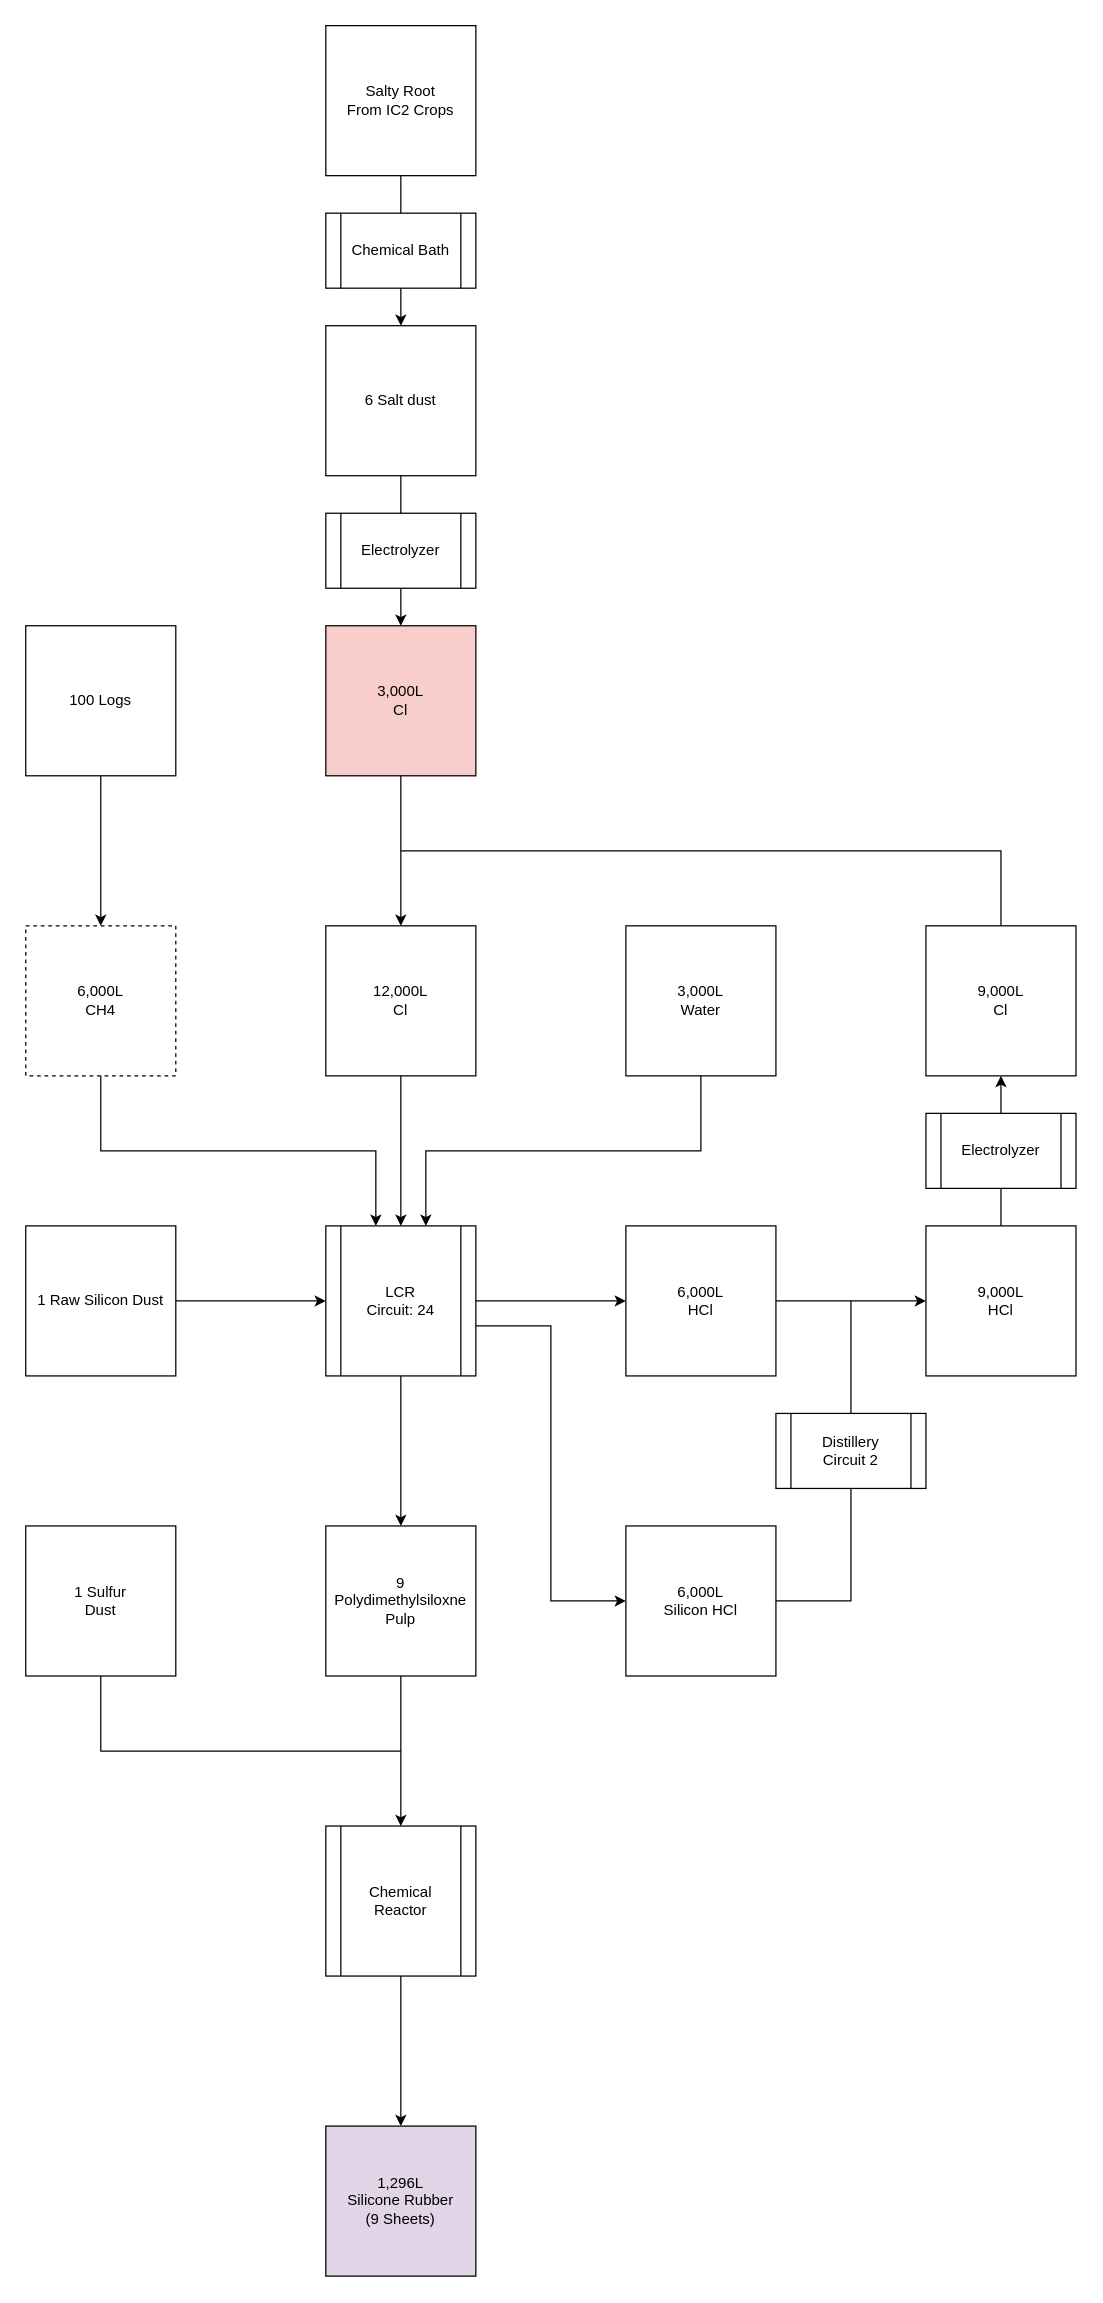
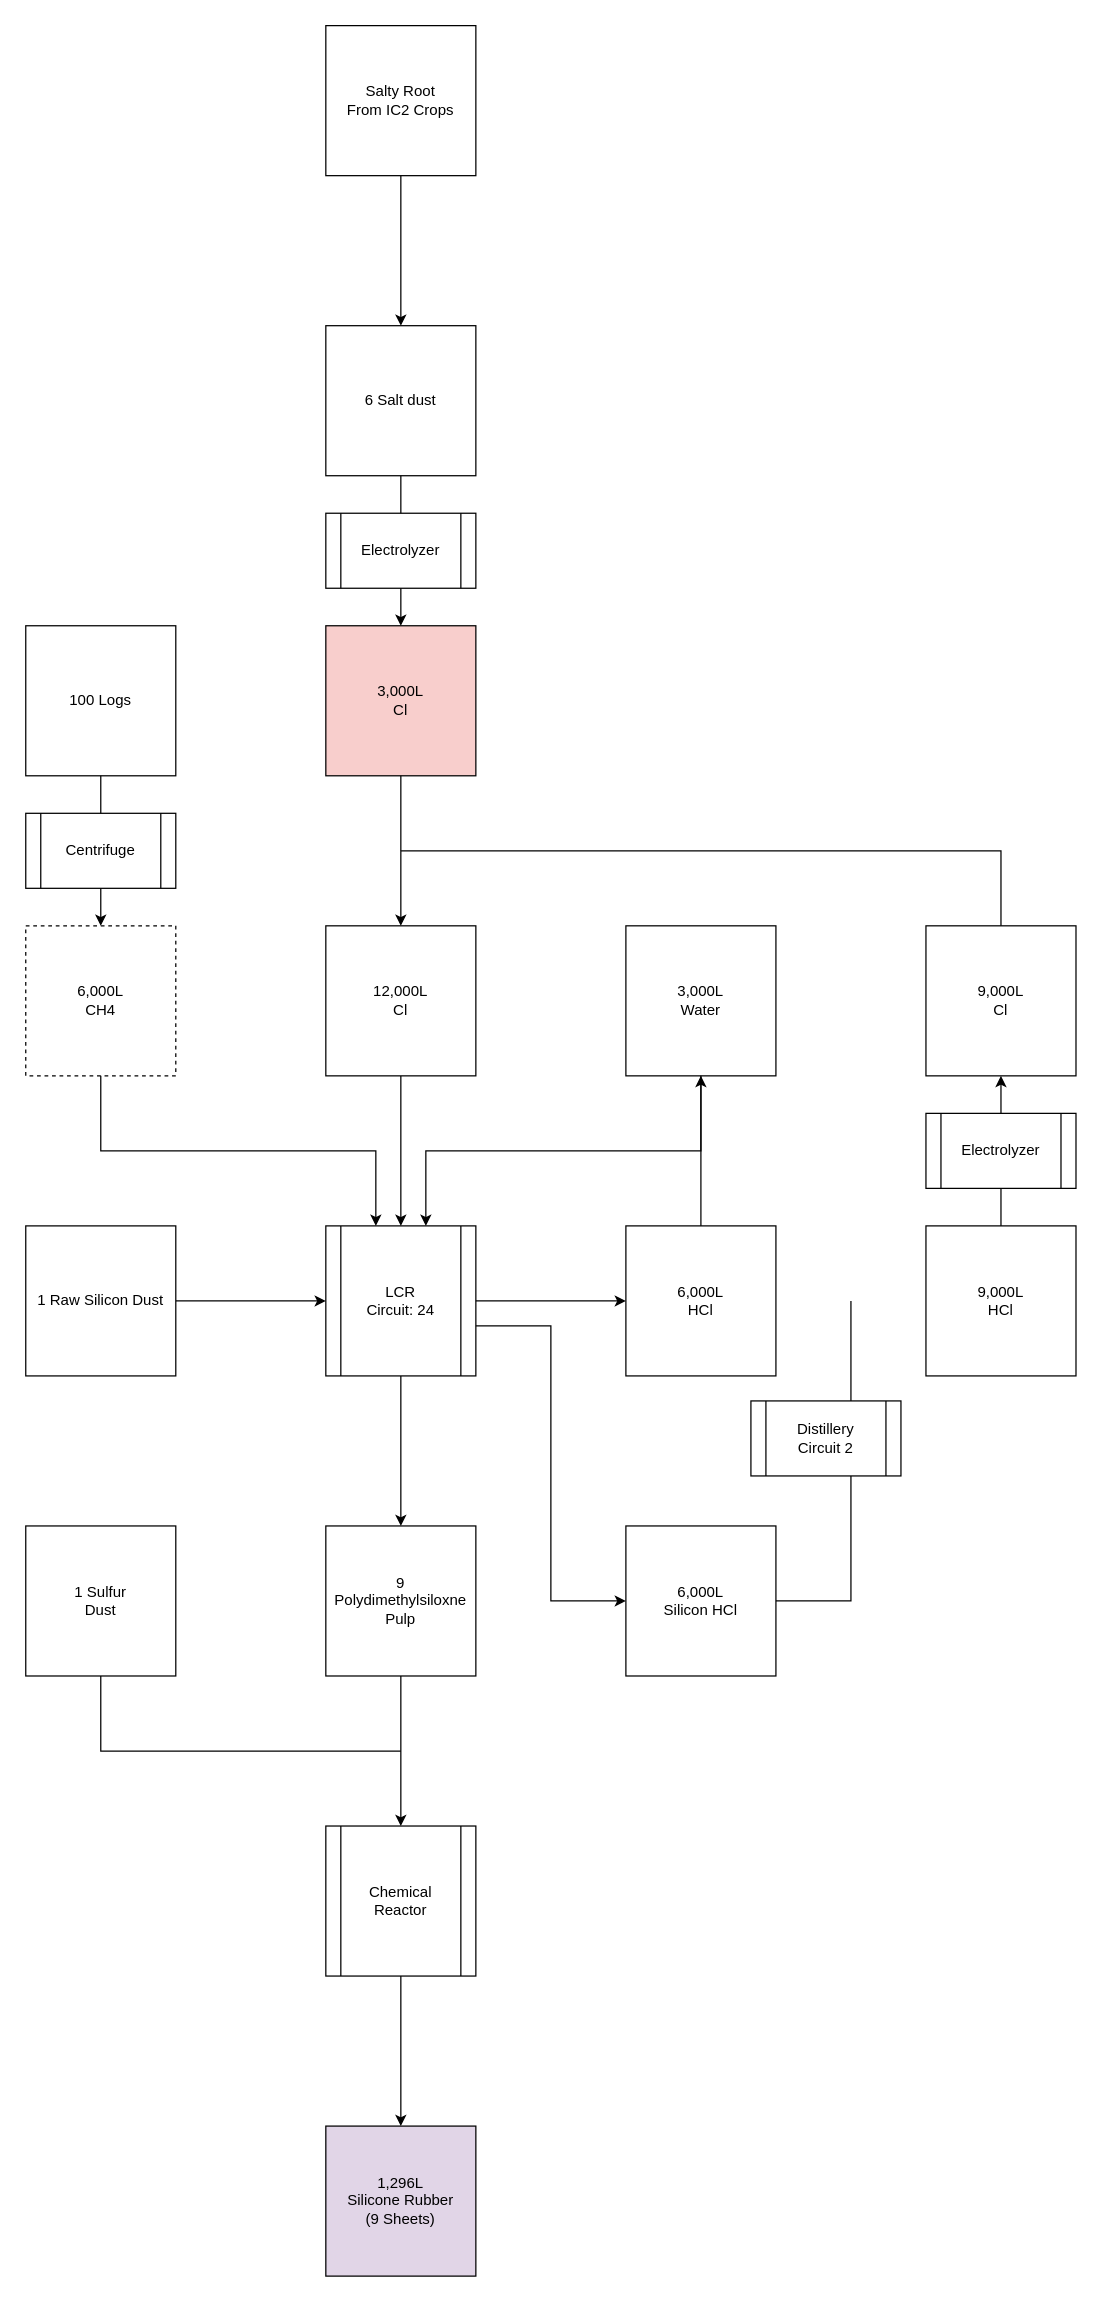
node "Chemical Bath": removed
node "Centrifuge": added
edge "6,000L HCl" -> "9,000L HCl": now "6,000L HCl" -> "3,000L Water"
node "Distillery Circuit 2": moved (851, 1451) -> (826, 1438)
